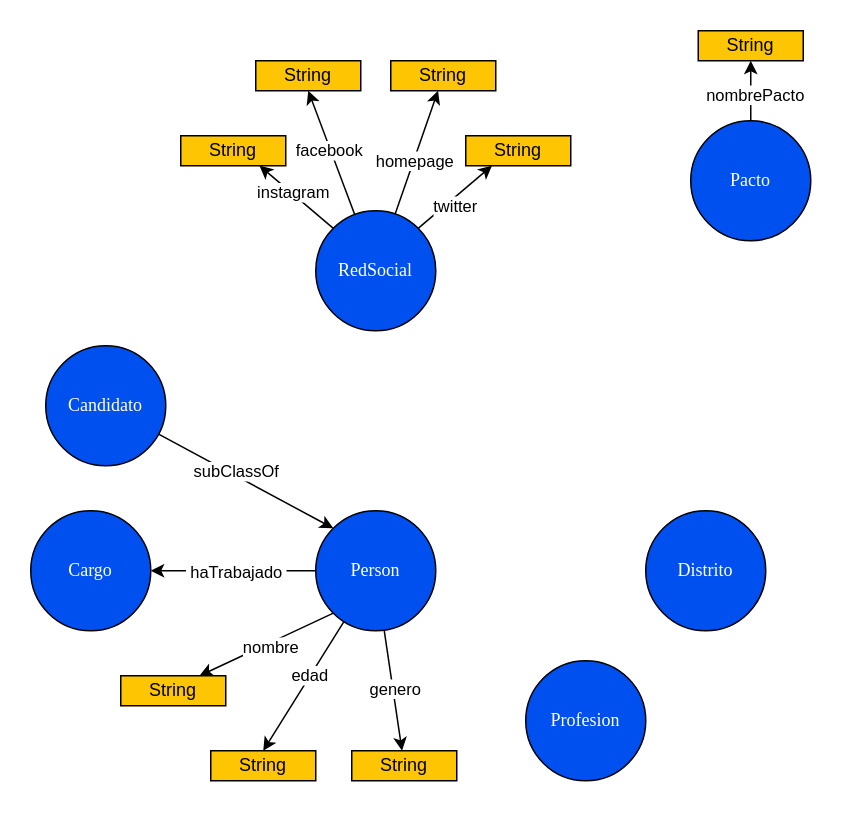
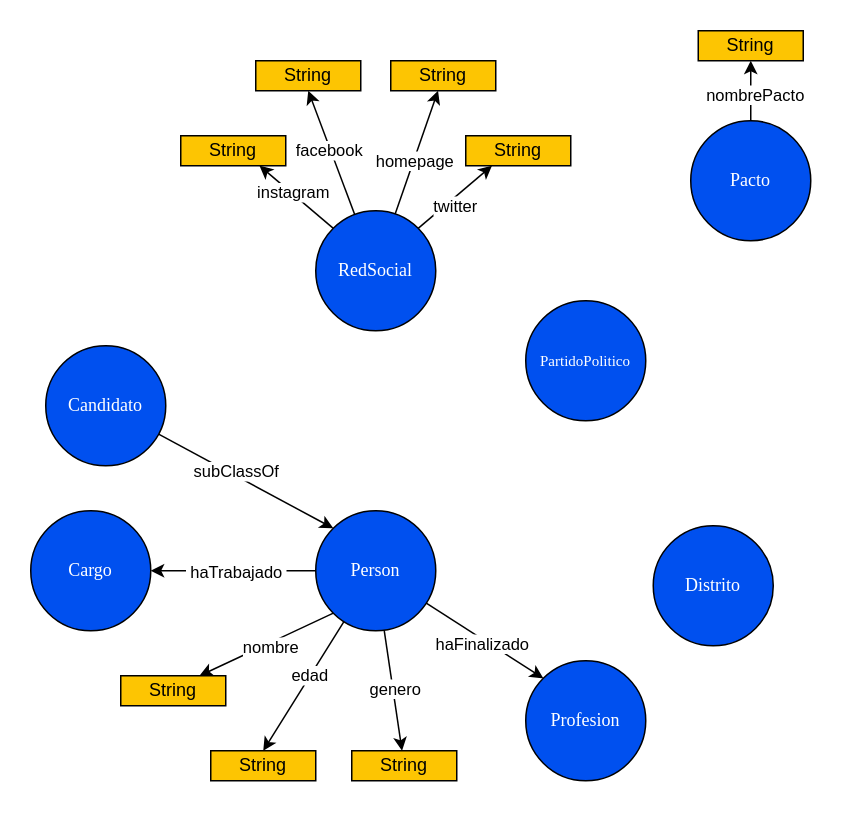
node "PartidoPolitico": added
node "Distrito": moved (706, 571) -> (713, 586)
edge "Person" -> "Profesion": added, label "haFinalizado"
